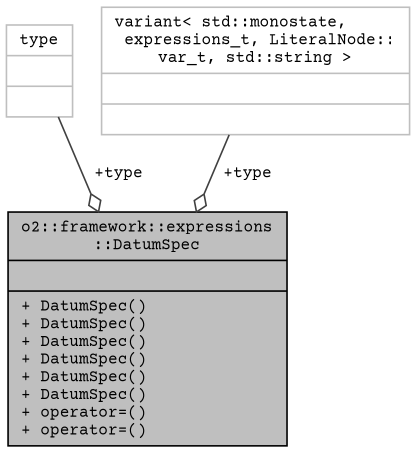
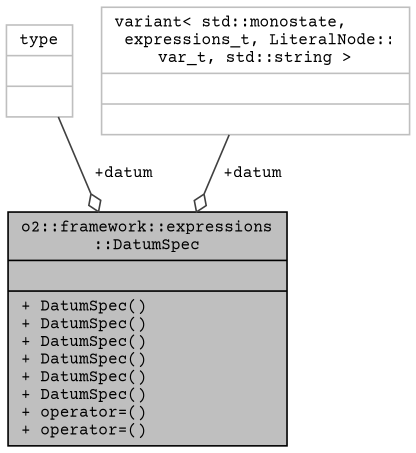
edge "type" -> "o2::framework::expressions": label " +type" -> " +datum"
edge "variant< std::monostate," -> "o2::framework::expressions": label " +type" -> " +datum"
